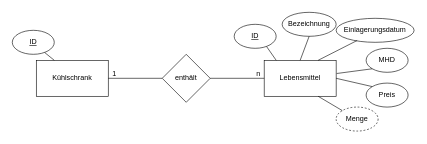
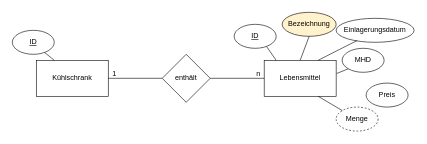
node "Bezeichnung": fillcolor #ffffff -> #fff2cc
node "MHD": moved (387, 60) -> (363, 60)
edge "Lebensmittel" -- "Preis": removed
